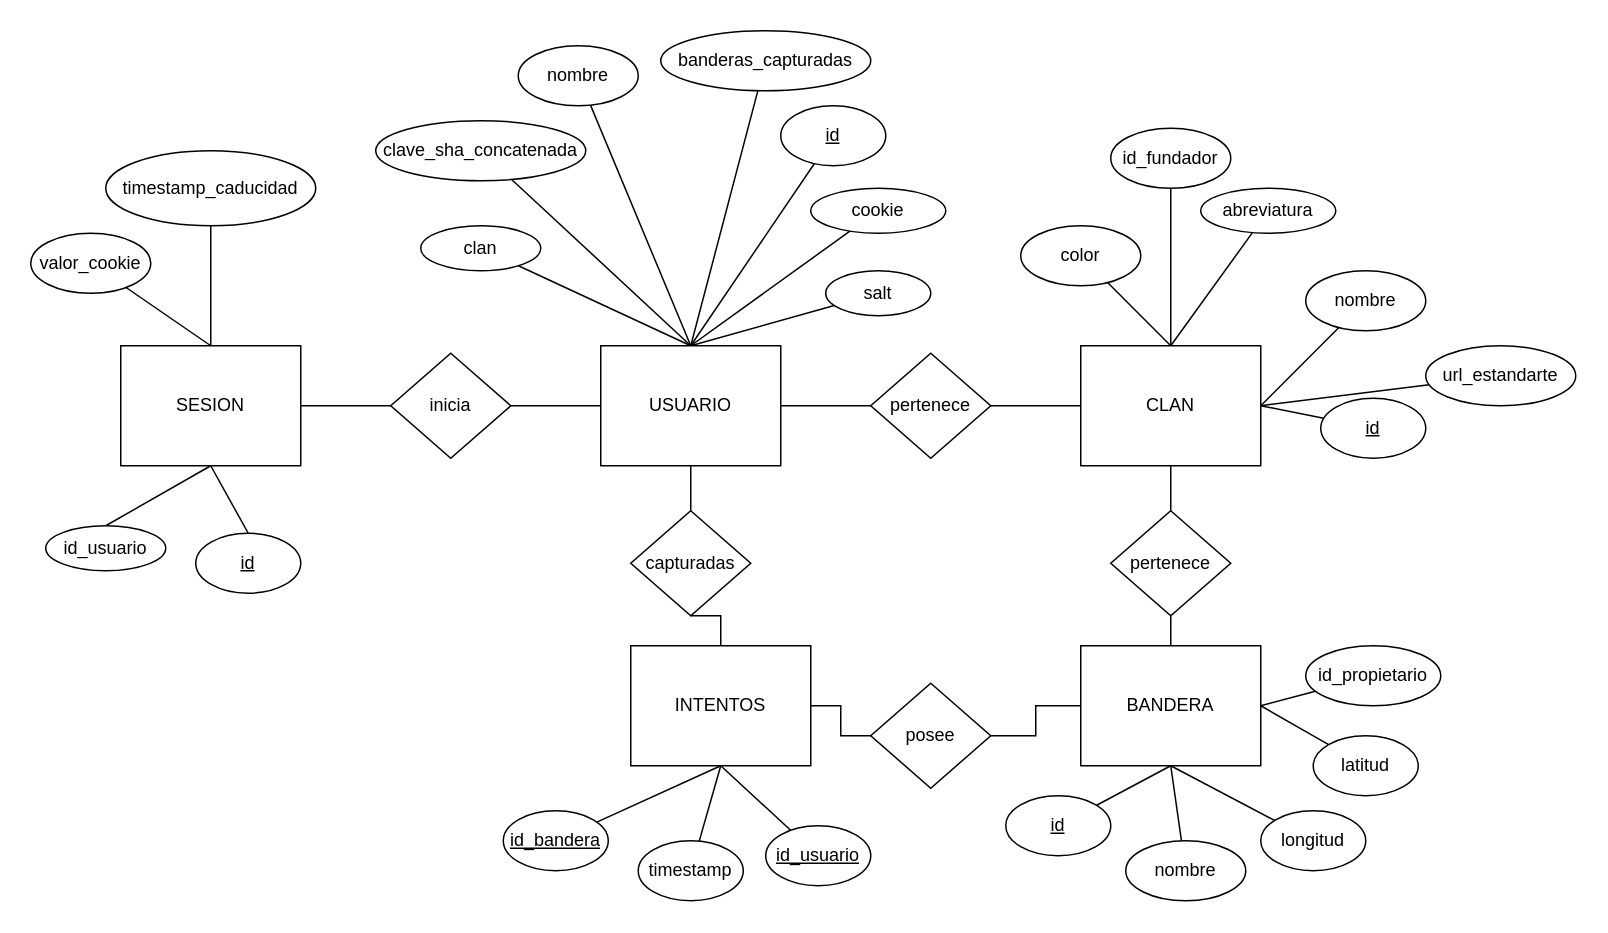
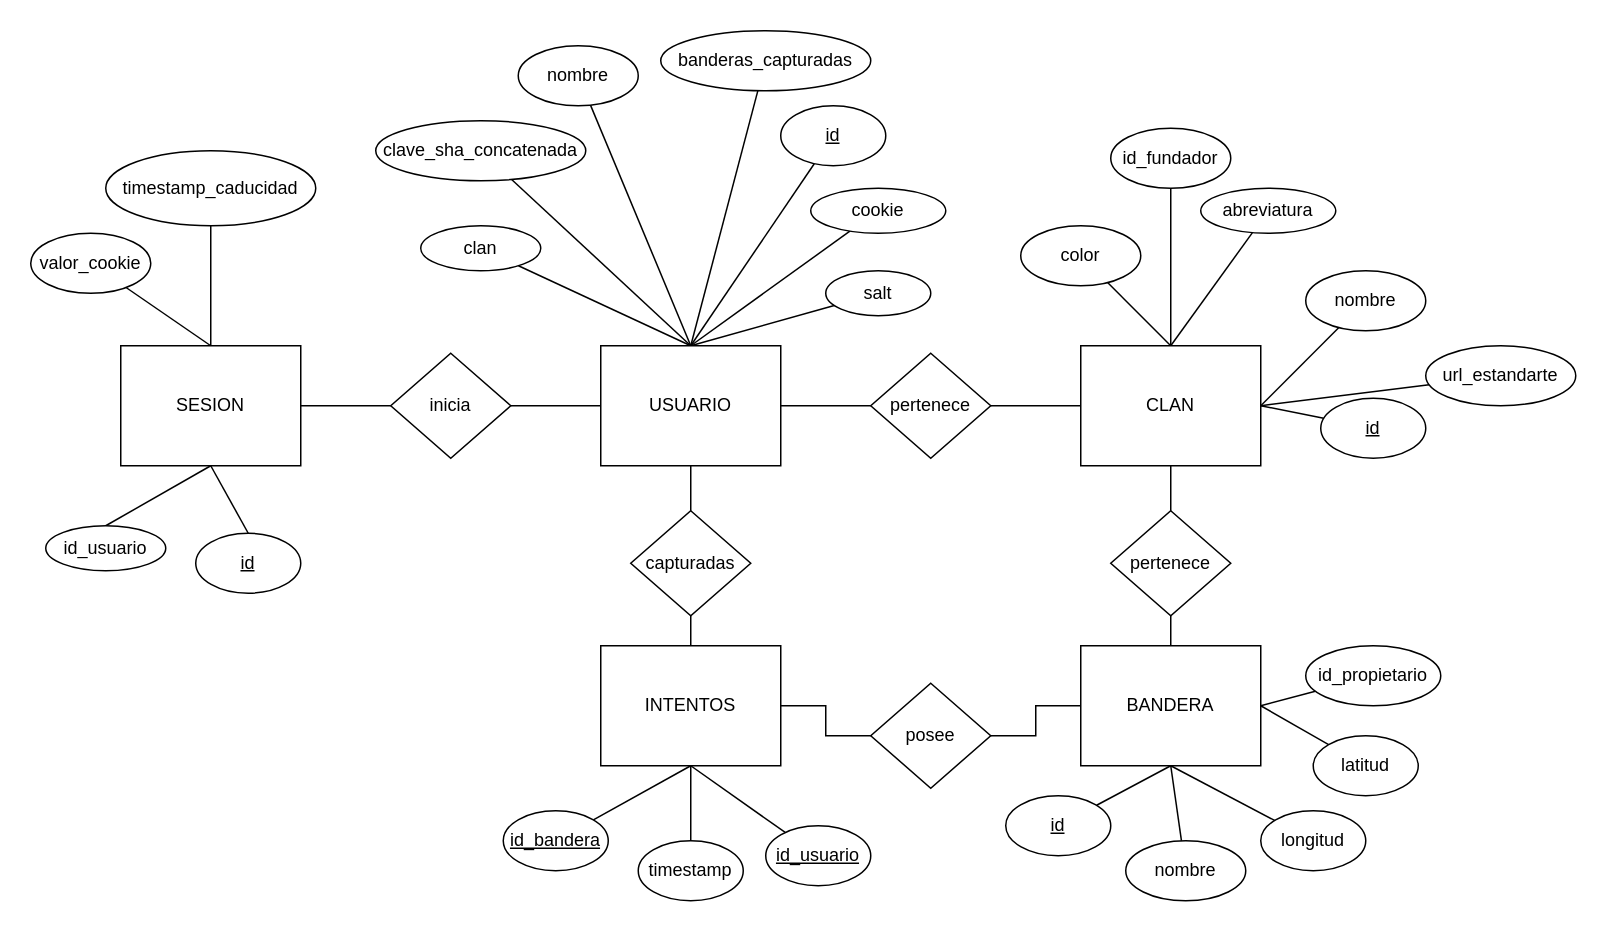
node "INTENTOS": moved (721, 706) -> (691, 706)
